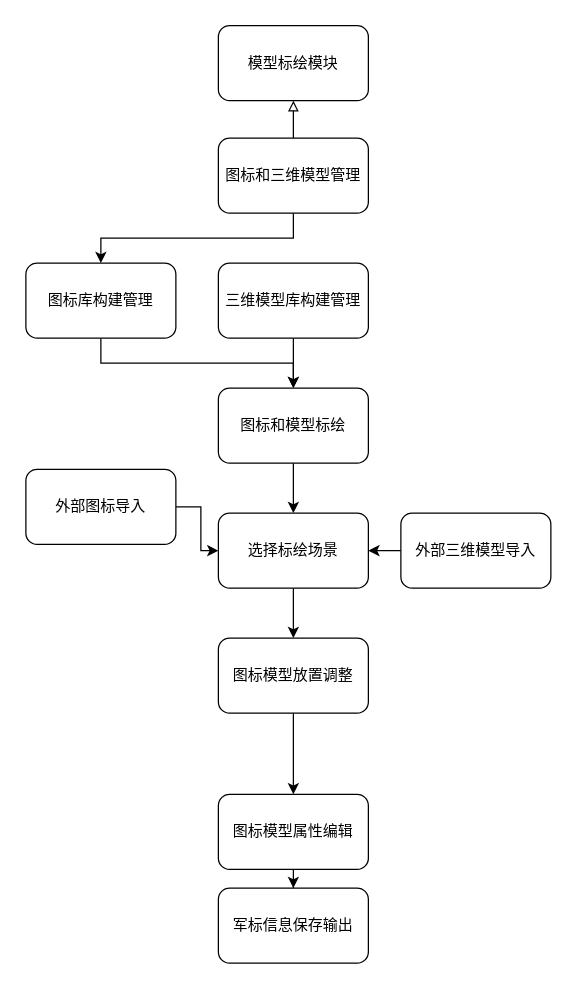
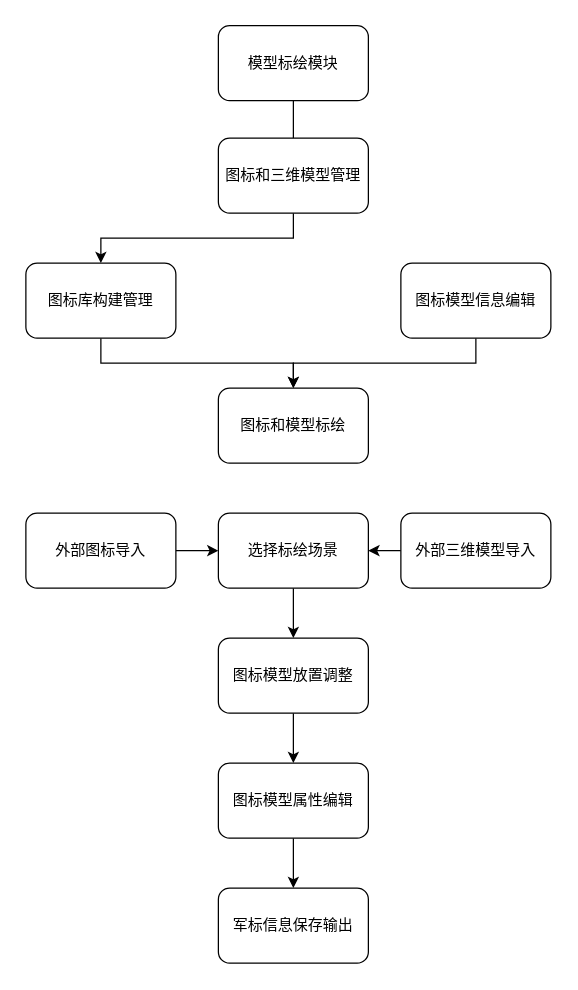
edge "图标和三维模型管理" -> "模型标绘模块": arrowhead block -> none
node "三维模型库构建管理": removed
node "图标模型信息编辑": added
edge "三维模型库构建管理" -> "图标和模型标绘": removed
edge "图标模型信息编辑" -> "图标和模型标绘": added
edge "图标和模型标绘" -> "选择标绘场景": removed
node "外部图标导入": moved (101, 507) -> (101, 551)
node "图标模型属性编辑": moved (293, 832) -> (293, 801)
